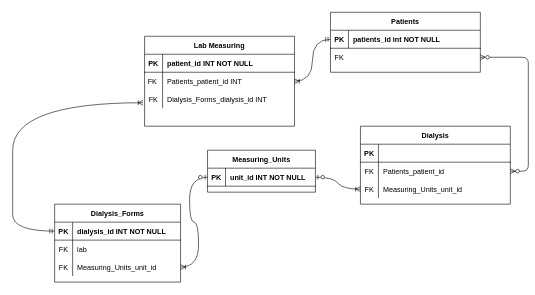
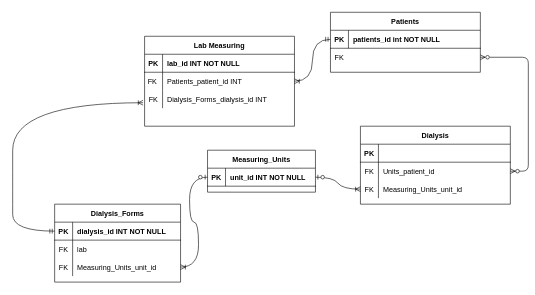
node "patient_id INT NOT NULL": label "patient_id INT NOT NULL" -> "lab_id INT NOT NULL"
node "Patients_patient_id": label "Patients_patient_id" -> "Units_patient_id"
